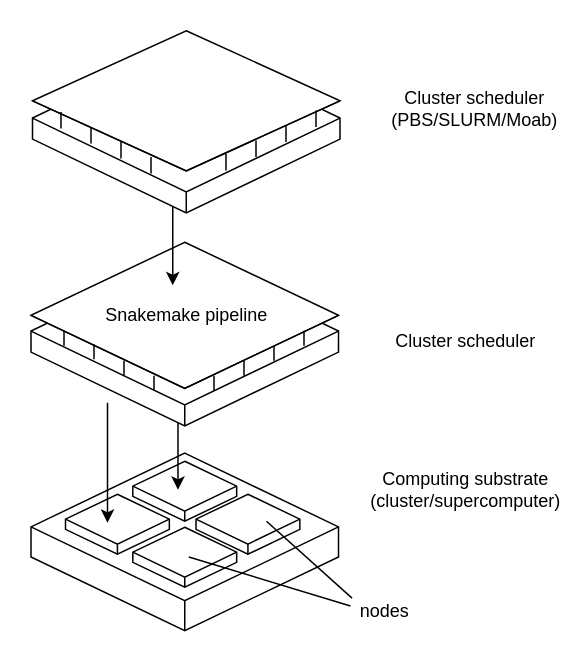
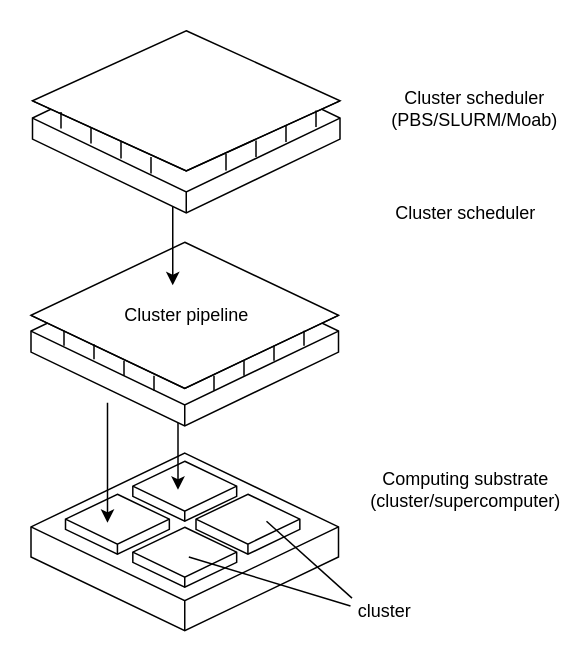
node "Snakemake pipeline": label "Snakemake pipeline" -> "Cluster pipeline"
node "Cluster scheduler": moved (466, 341) -> (466, 213)
node "nodes": label "nodes" -> "cluster"
